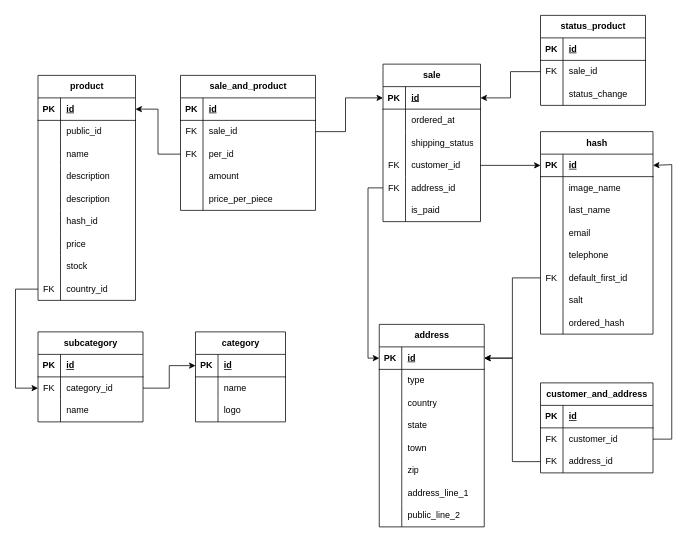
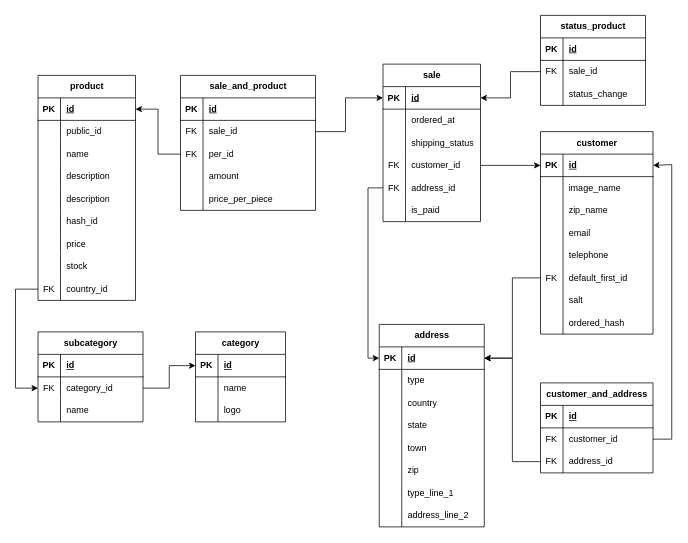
node "hash": label "hash" -> "customer"
node "last_name": label "last_name" -> "zip_name"
node "address_line_1": label "address_line_1" -> "type_line_1"
node "public_line_2": label "public_line_2" -> "address_line_2"
